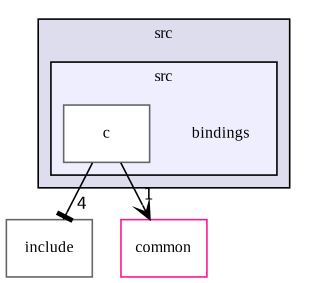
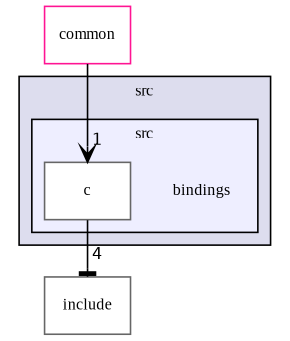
edge "c" -> "common": reversed
